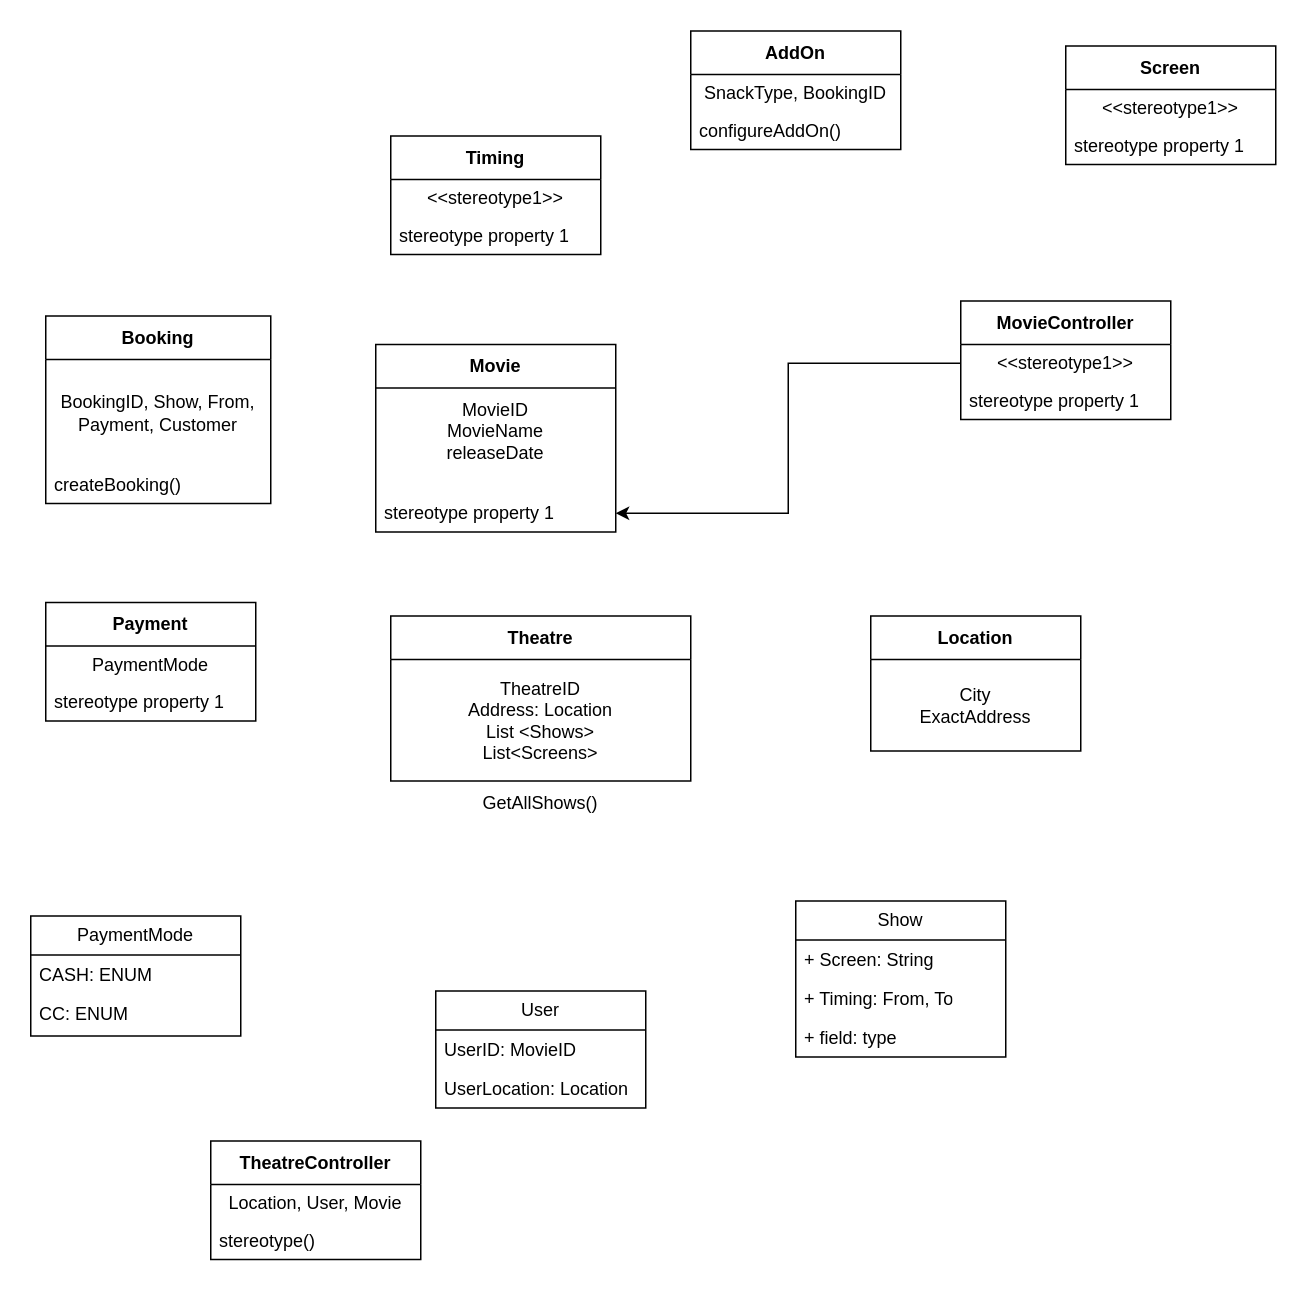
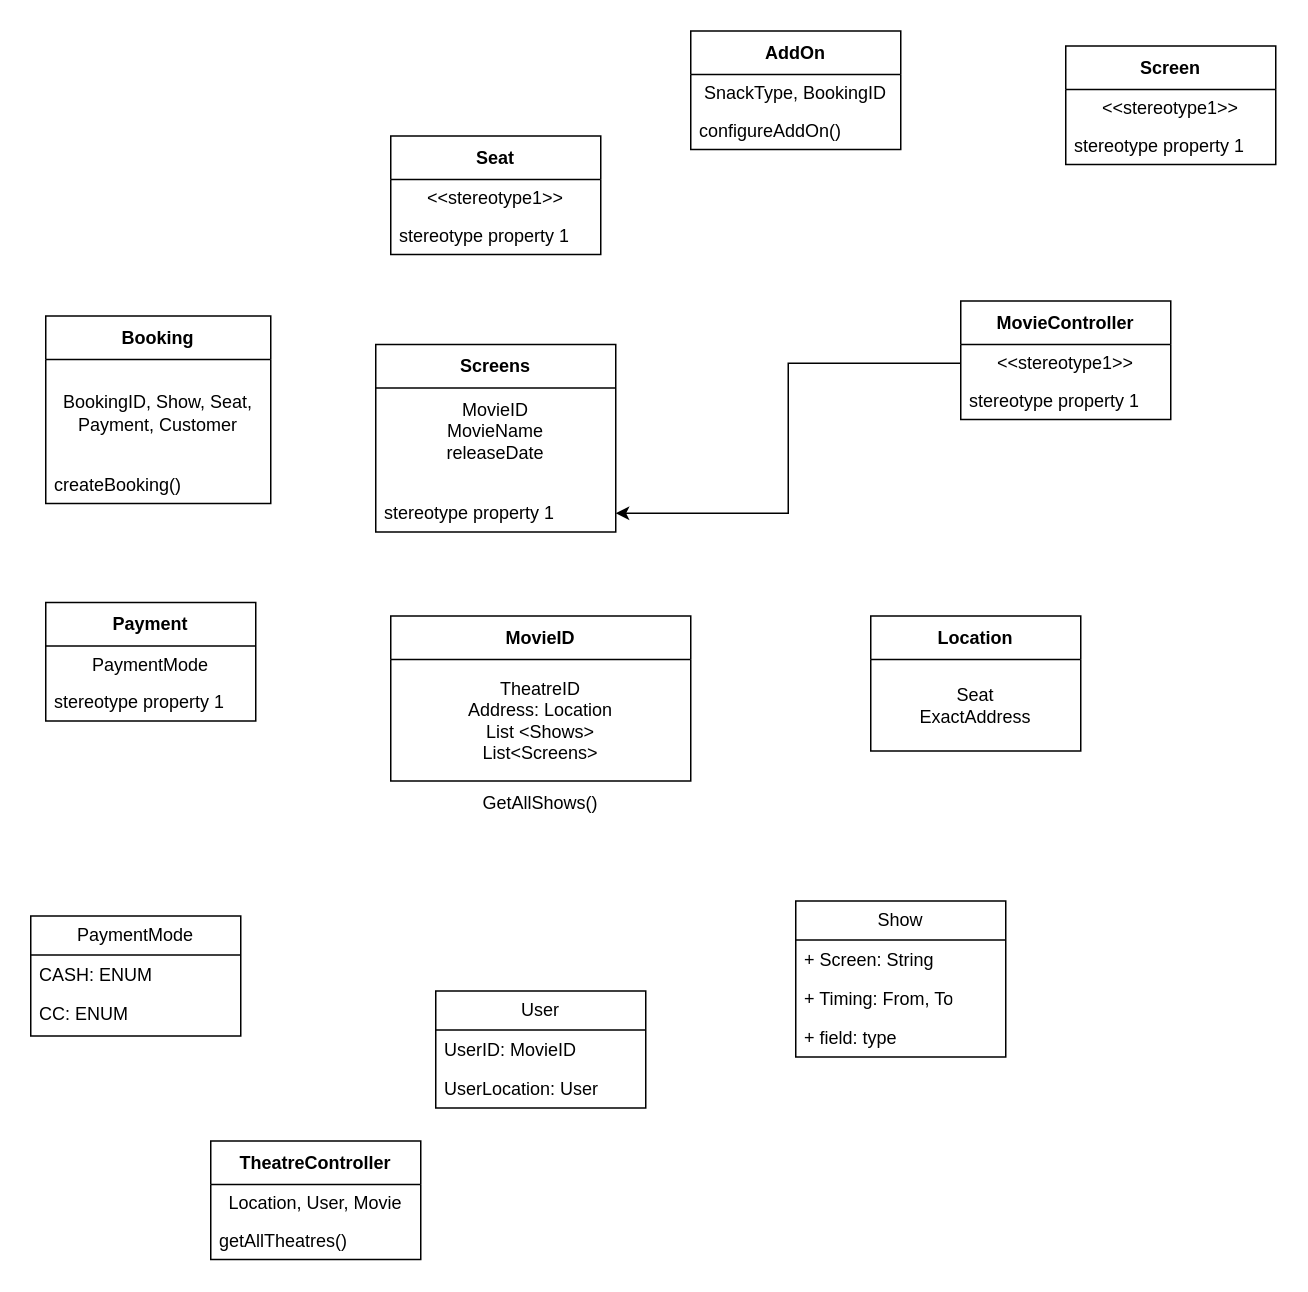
node "Timing": label "Timing" -> "Seat"
node "Movie": label "Movie" -> "Screens"
node "BookingID, Show, From, Payment, Customer": label "BookingID, Show, From, Payment, Customer" -> "BookingID, Show, Seat, Payment, Customer"
node "Theatre": label "Theatre" -> "MovieID"
node "City ExactAddress": label "City ExactAddress" -> "Seat ExactAddress"
node "UserLocation: Location": label "UserLocation: Location" -> "UserLocation: User"
node "stereotype()": label "stereotype()" -> "getAllTheatres()"
